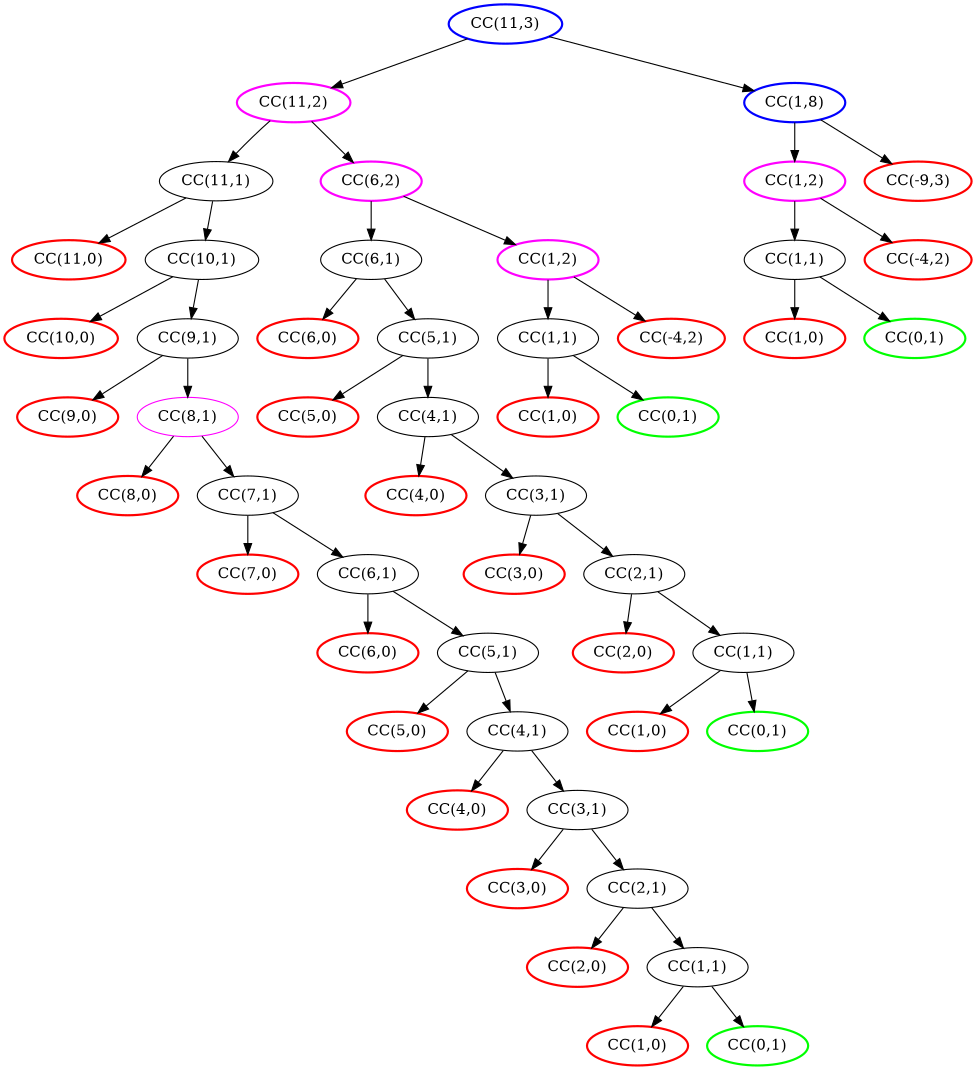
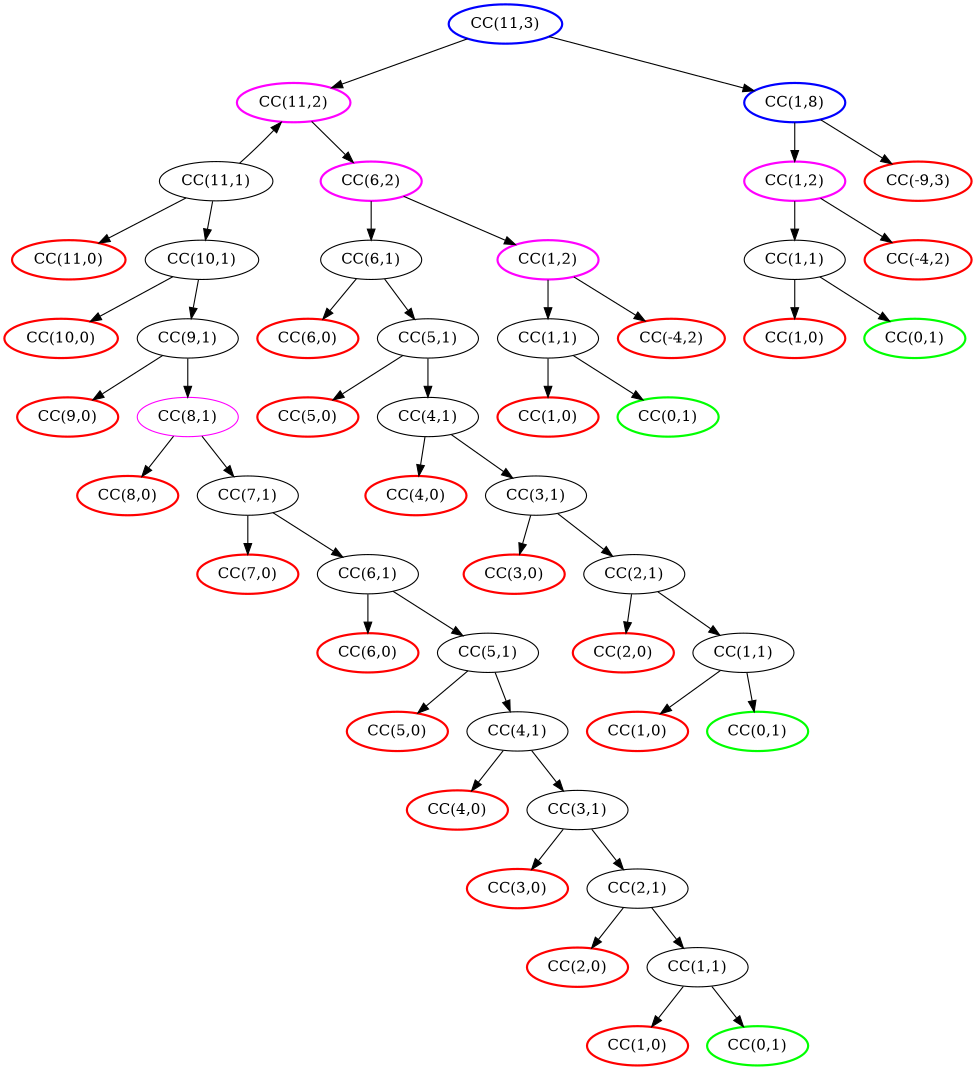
edge "CC(11,2)" -> "CC(11,1)": reversed
